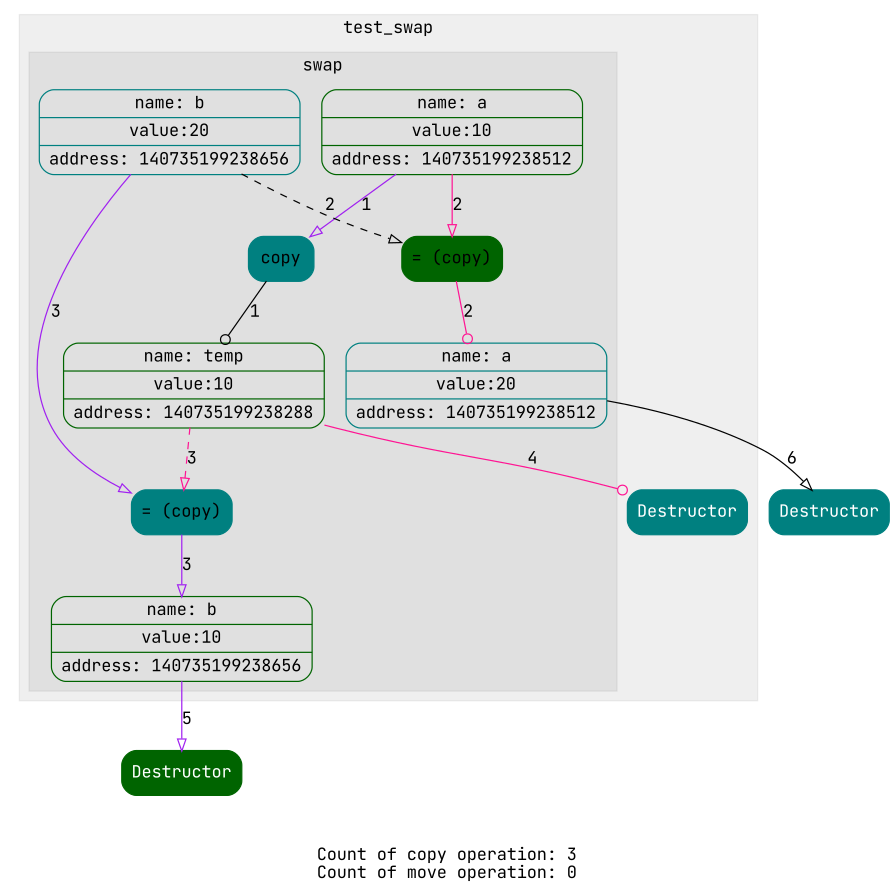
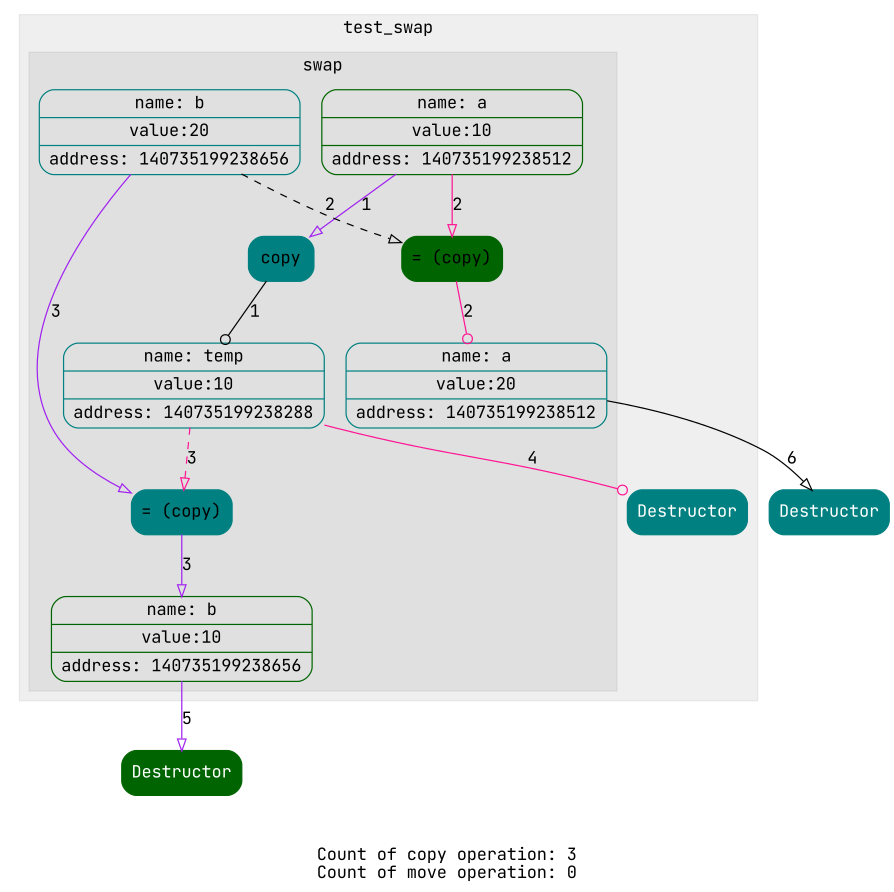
node "name: temp": color darkgreen -> teal
